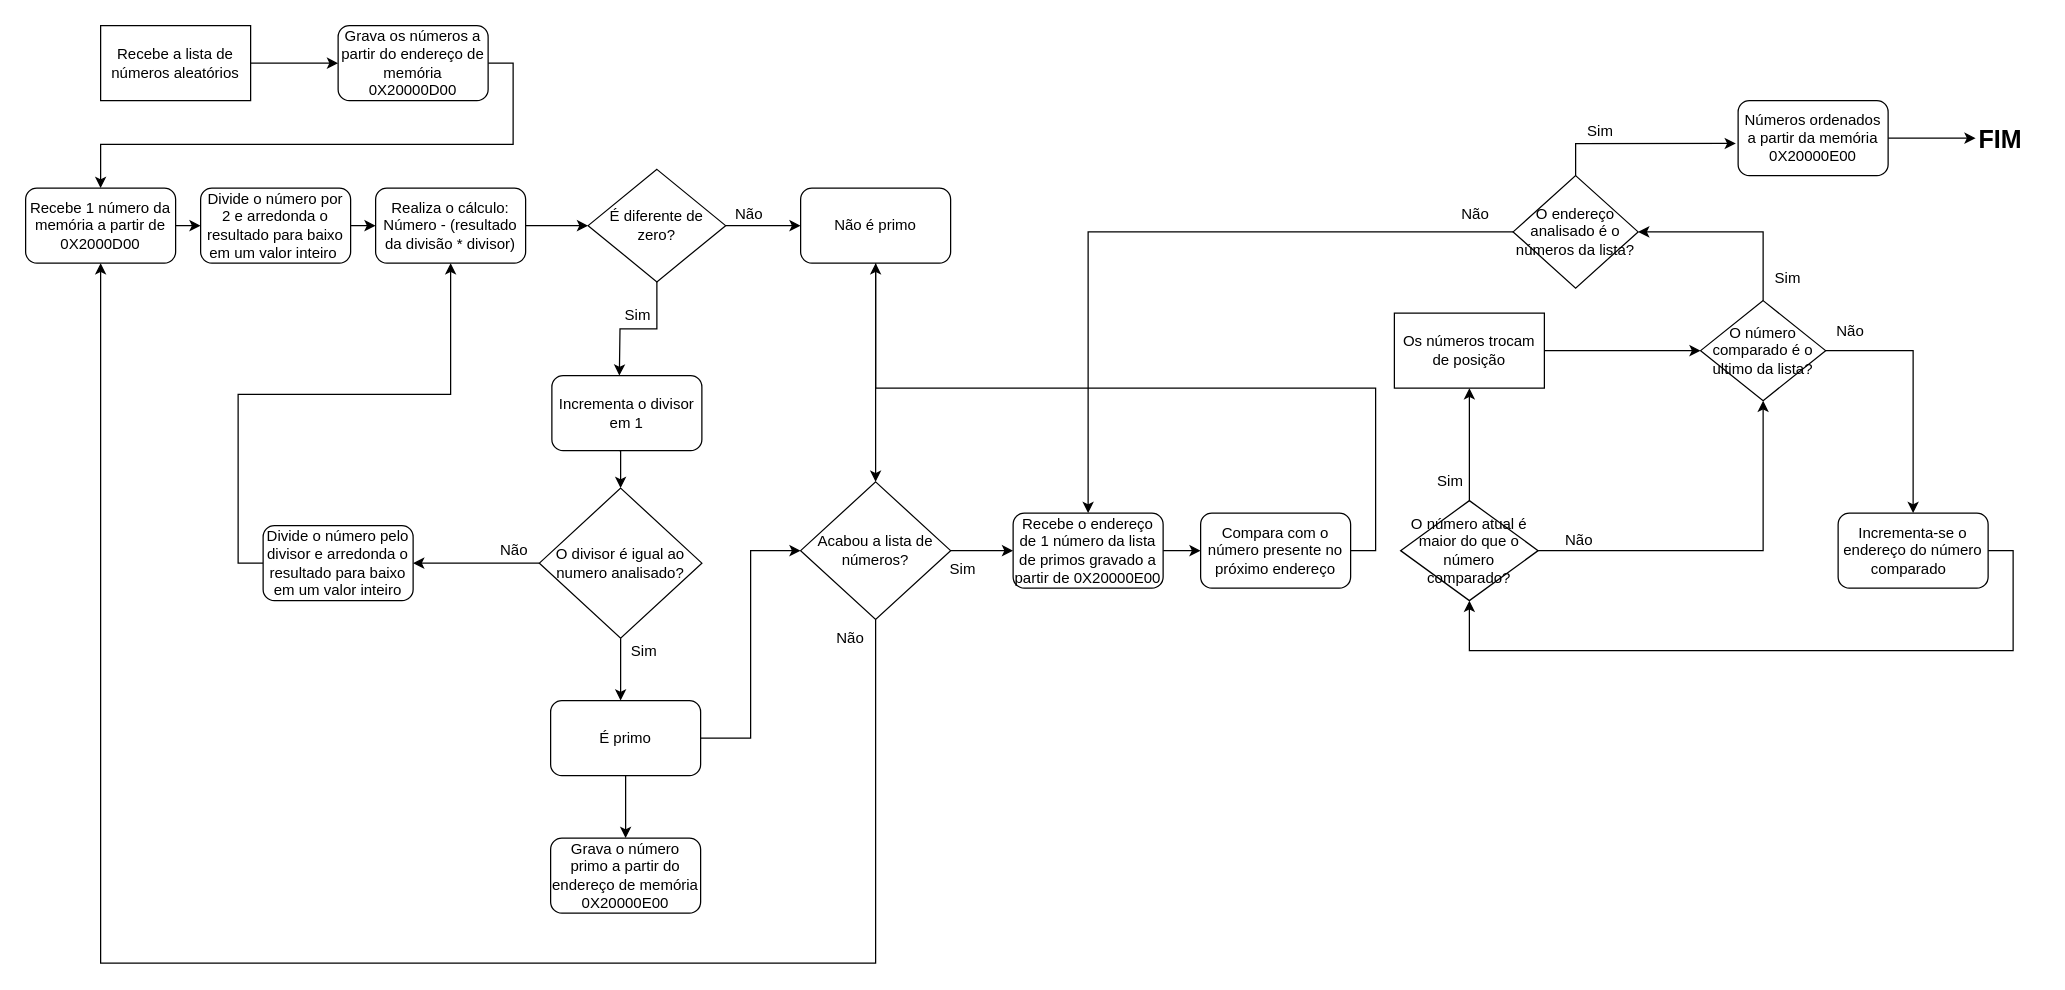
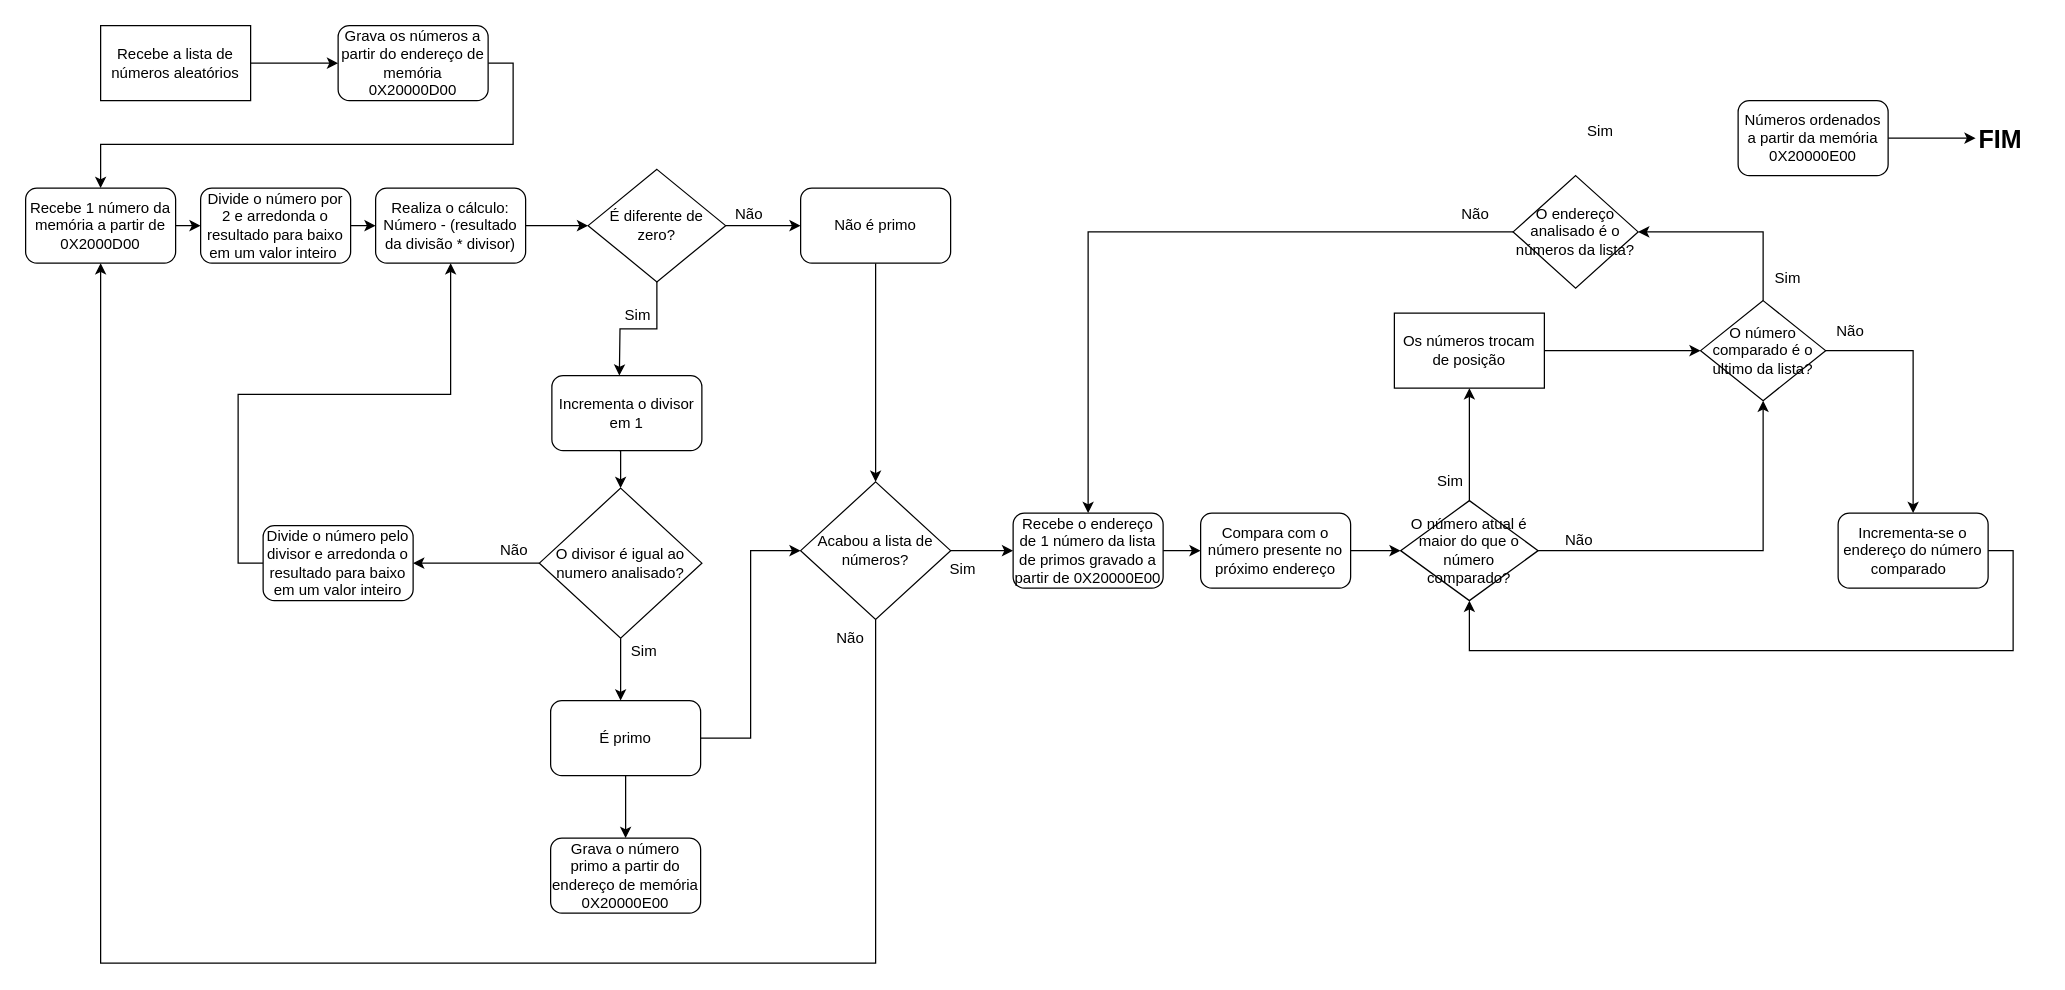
edge "O endereço analisado é o números da lista?" -> "Números ordenados a partir da memória 0X20000E00": removed
edge "Compara com o número presente no próximo endereço" -> "Não é primo": now "Compara com o número presente no próximo endereço" -> "O número atual é maior do que o número comparado?"
